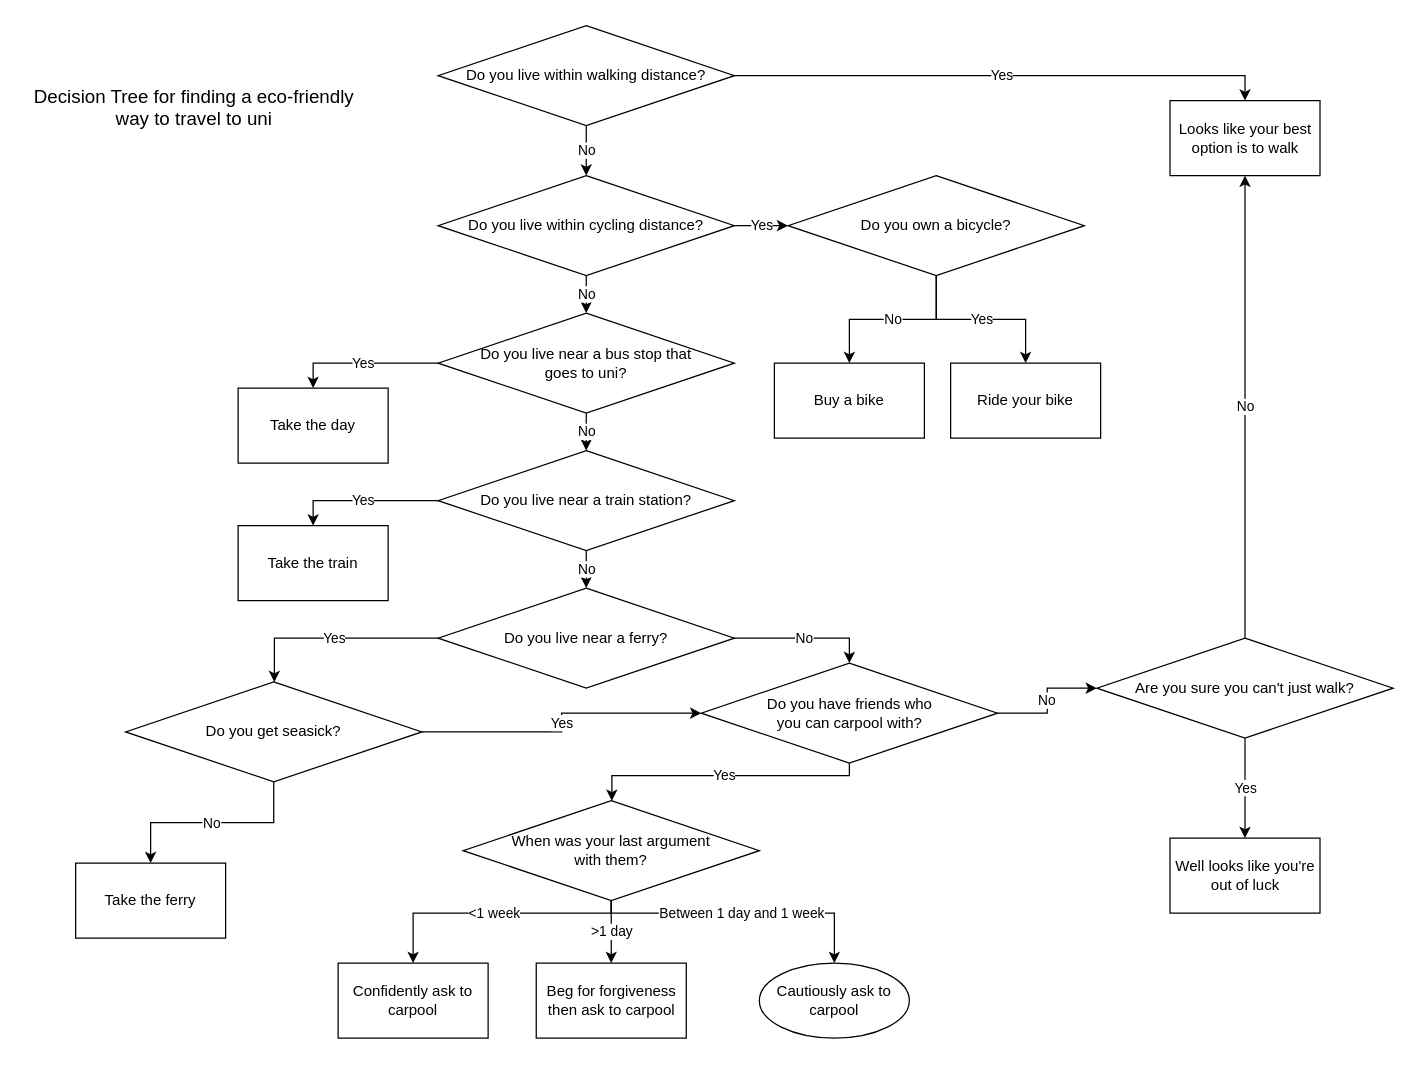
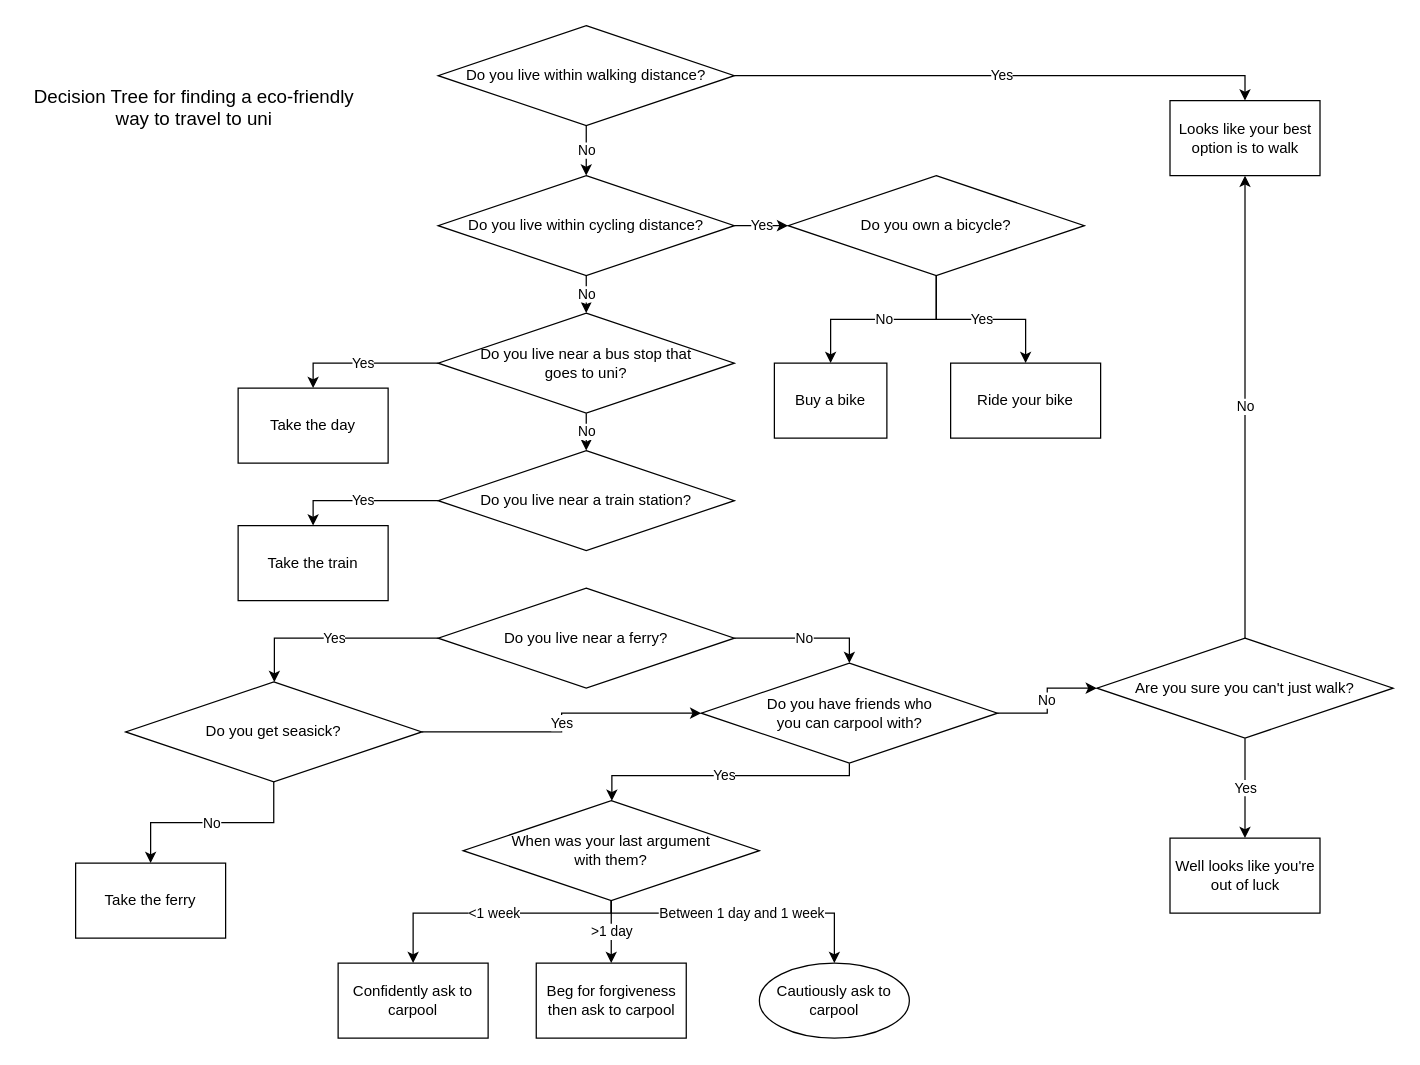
node "Buy a bike": size 150x75 -> 113x75
edge "Do you live near a train station?" -> "Do you live near a ferry?": removed, label "No"
